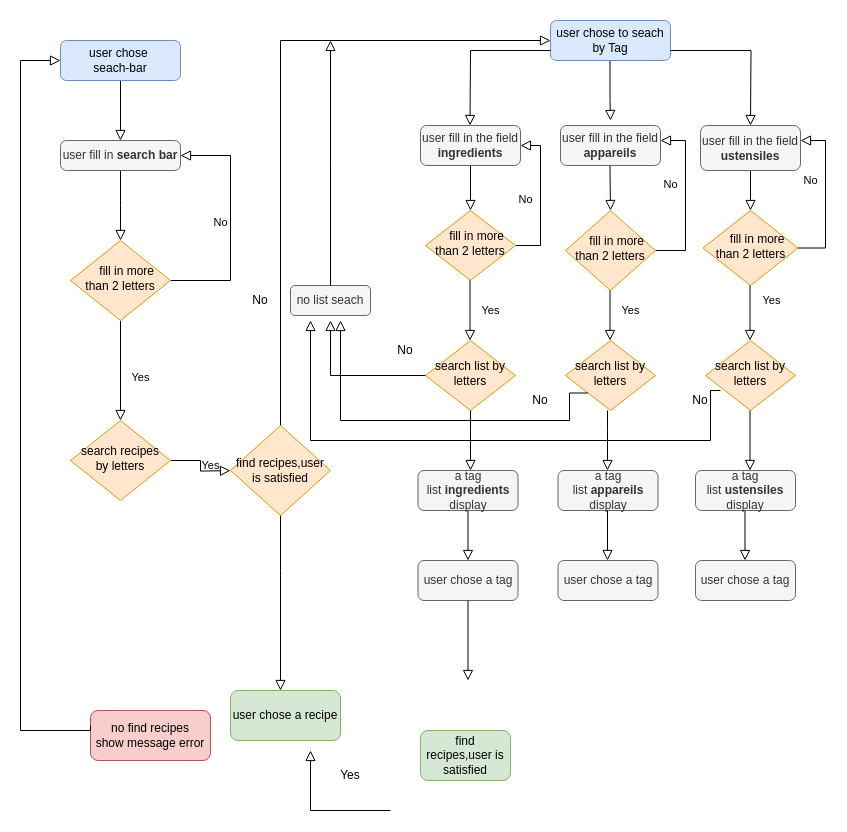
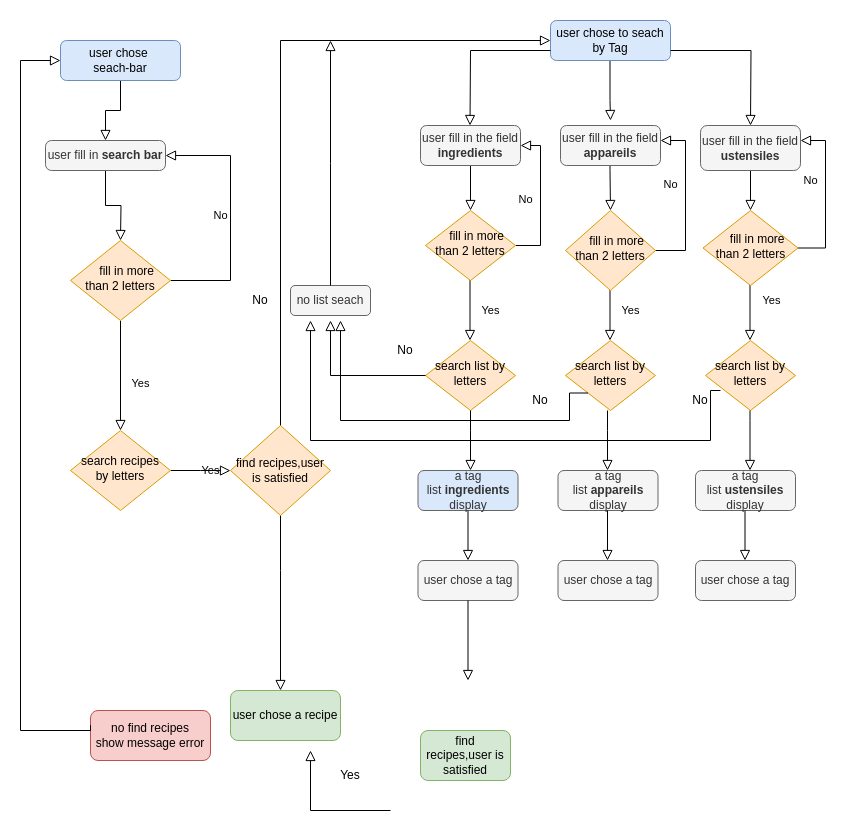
node "user fill in search bar": moved (121, 156) -> (106, 156)
node "search recipes by letters": moved (121, 461) -> (121, 471)
node "a tag list ingredients display": fillcolor #f5f5f5 -> #dae8fc
